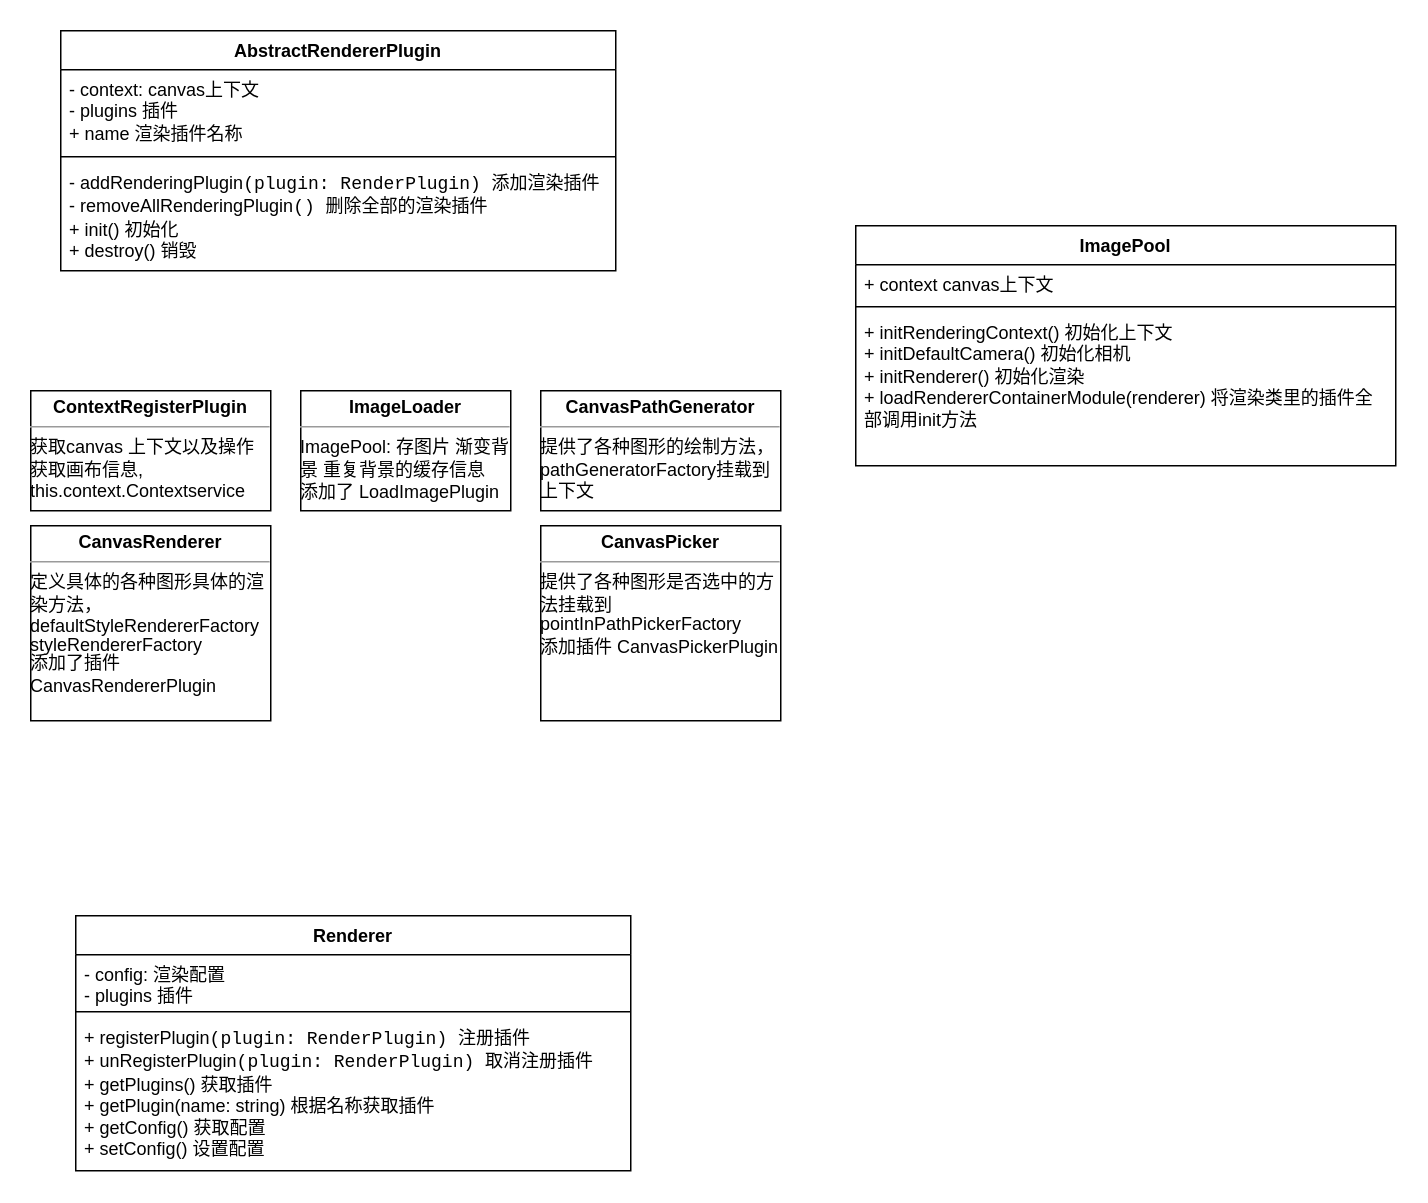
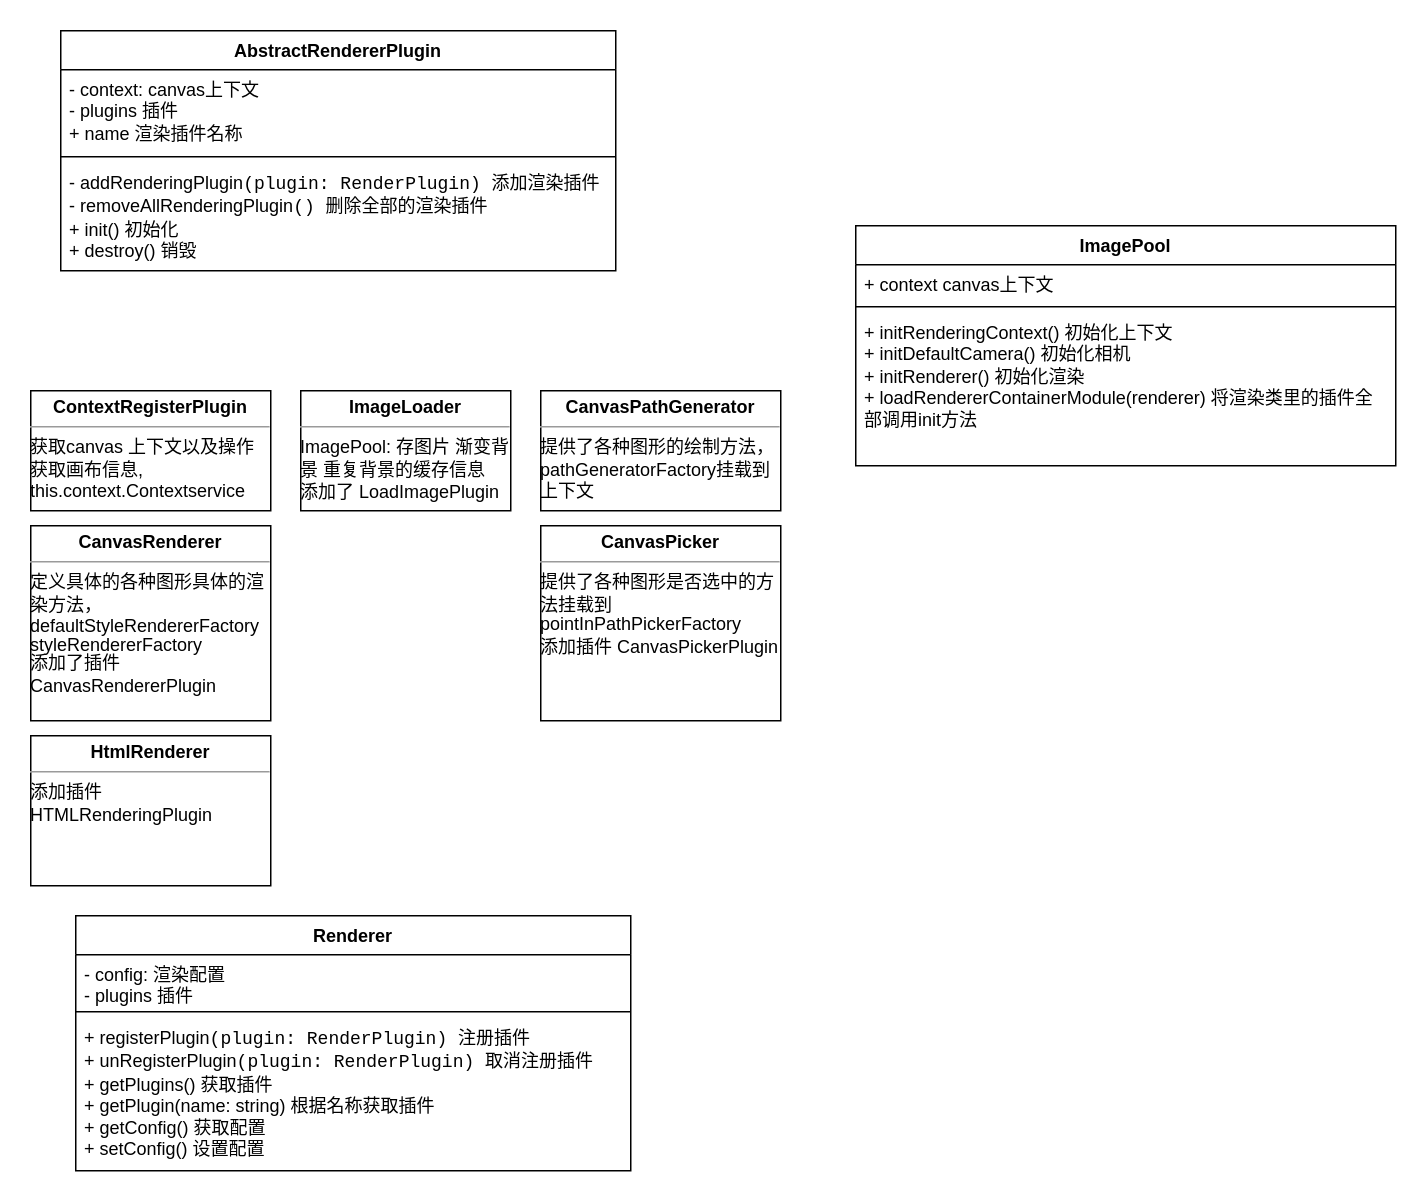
node "HtmlRenderer 添加插件 HTMLRenderingPlugin": added
